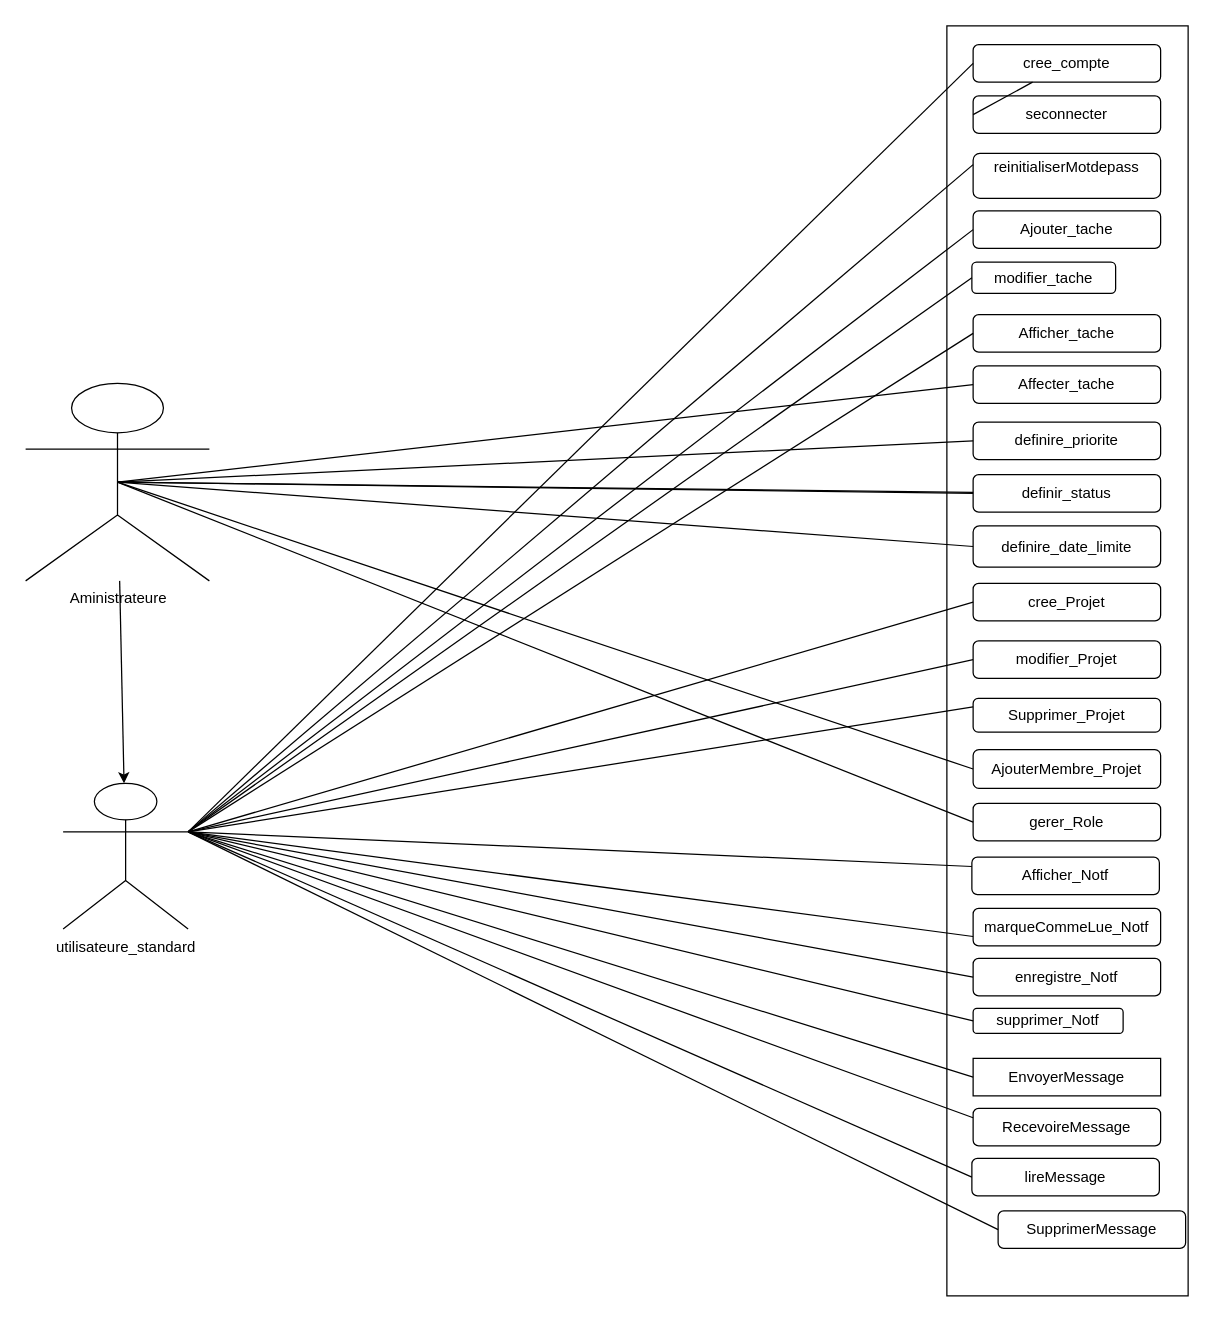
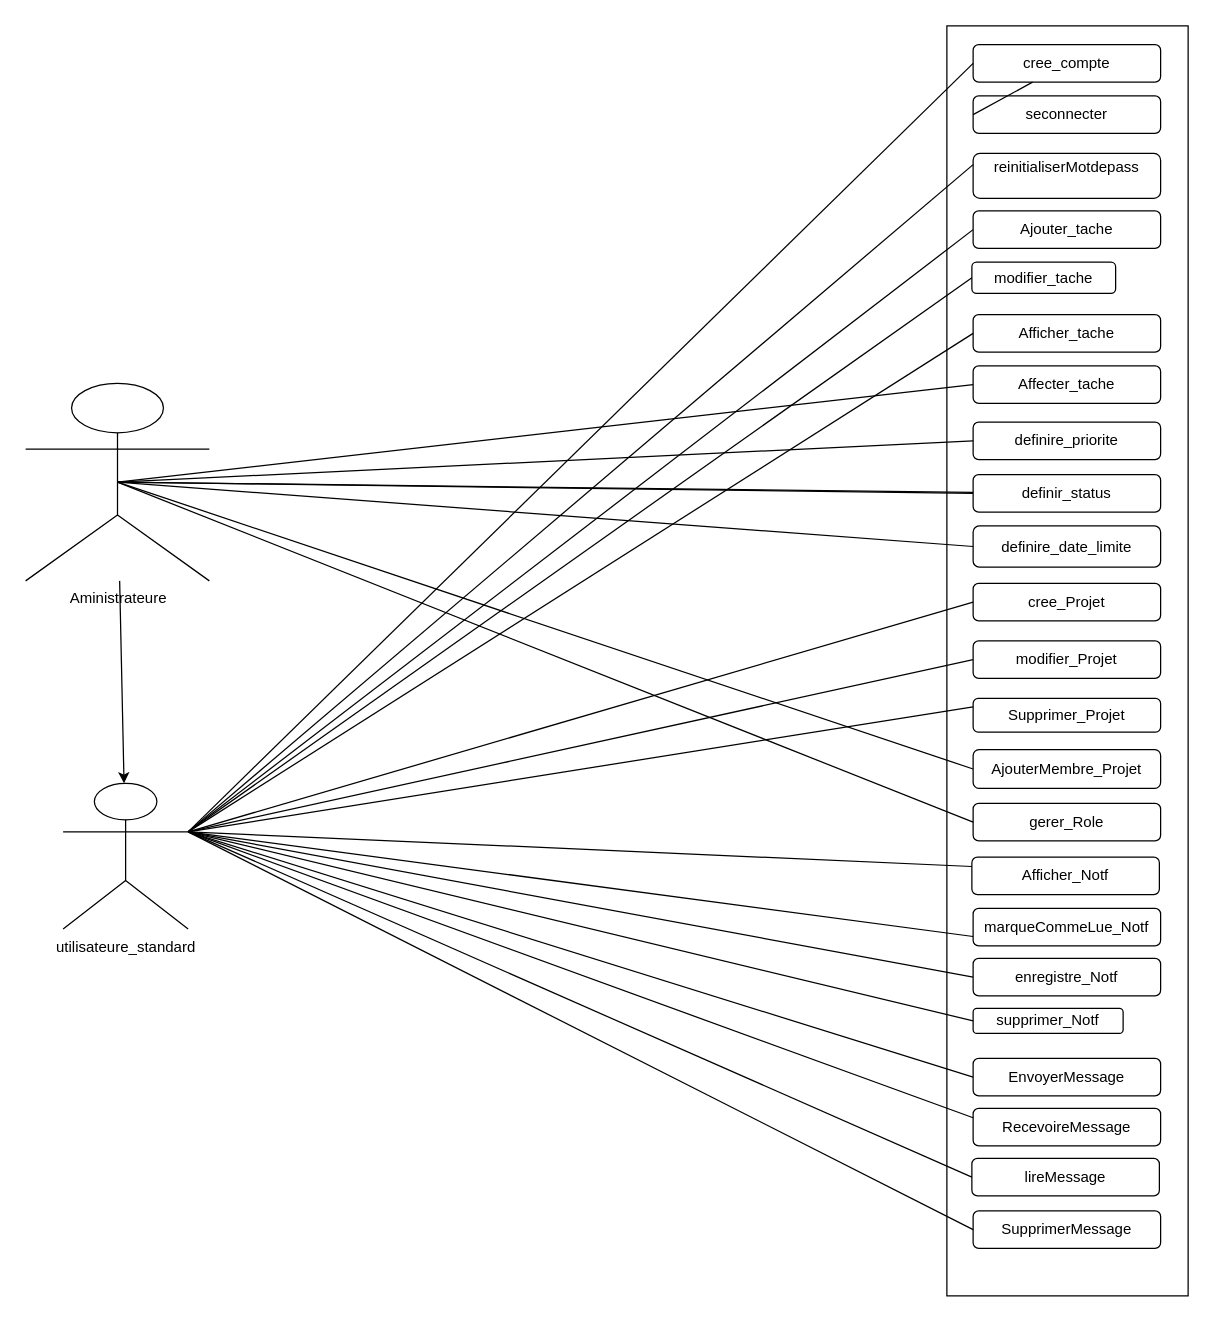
node "EnvoyerMessage": shape rectangle -> rounded rectangle
node "SupprimerMessage": moved (1092, 1229) -> (1067, 1229)
